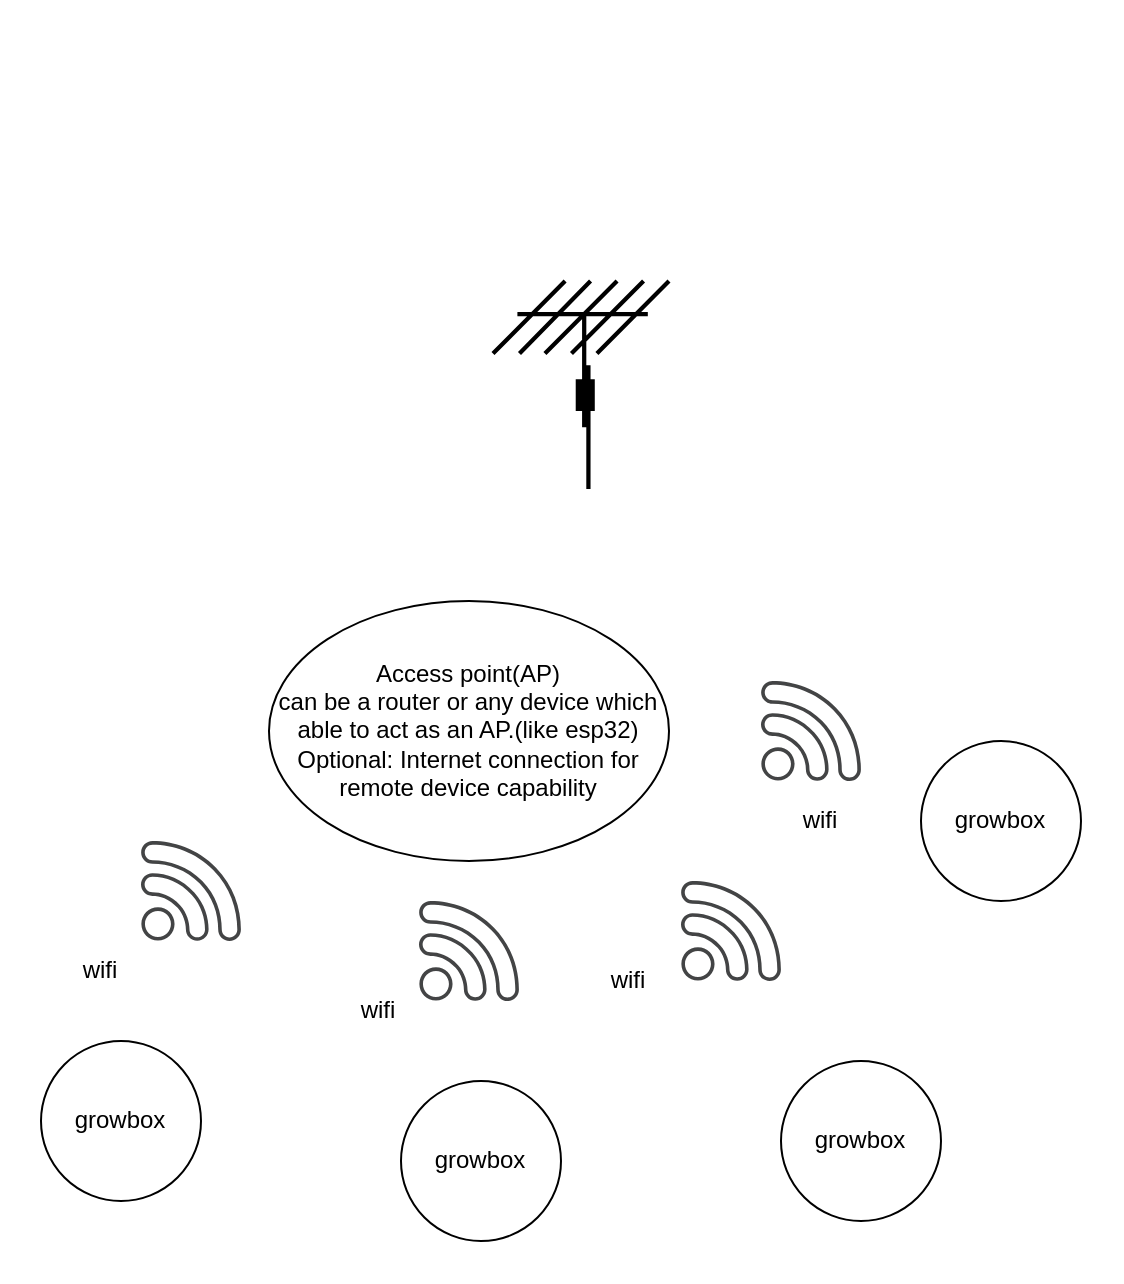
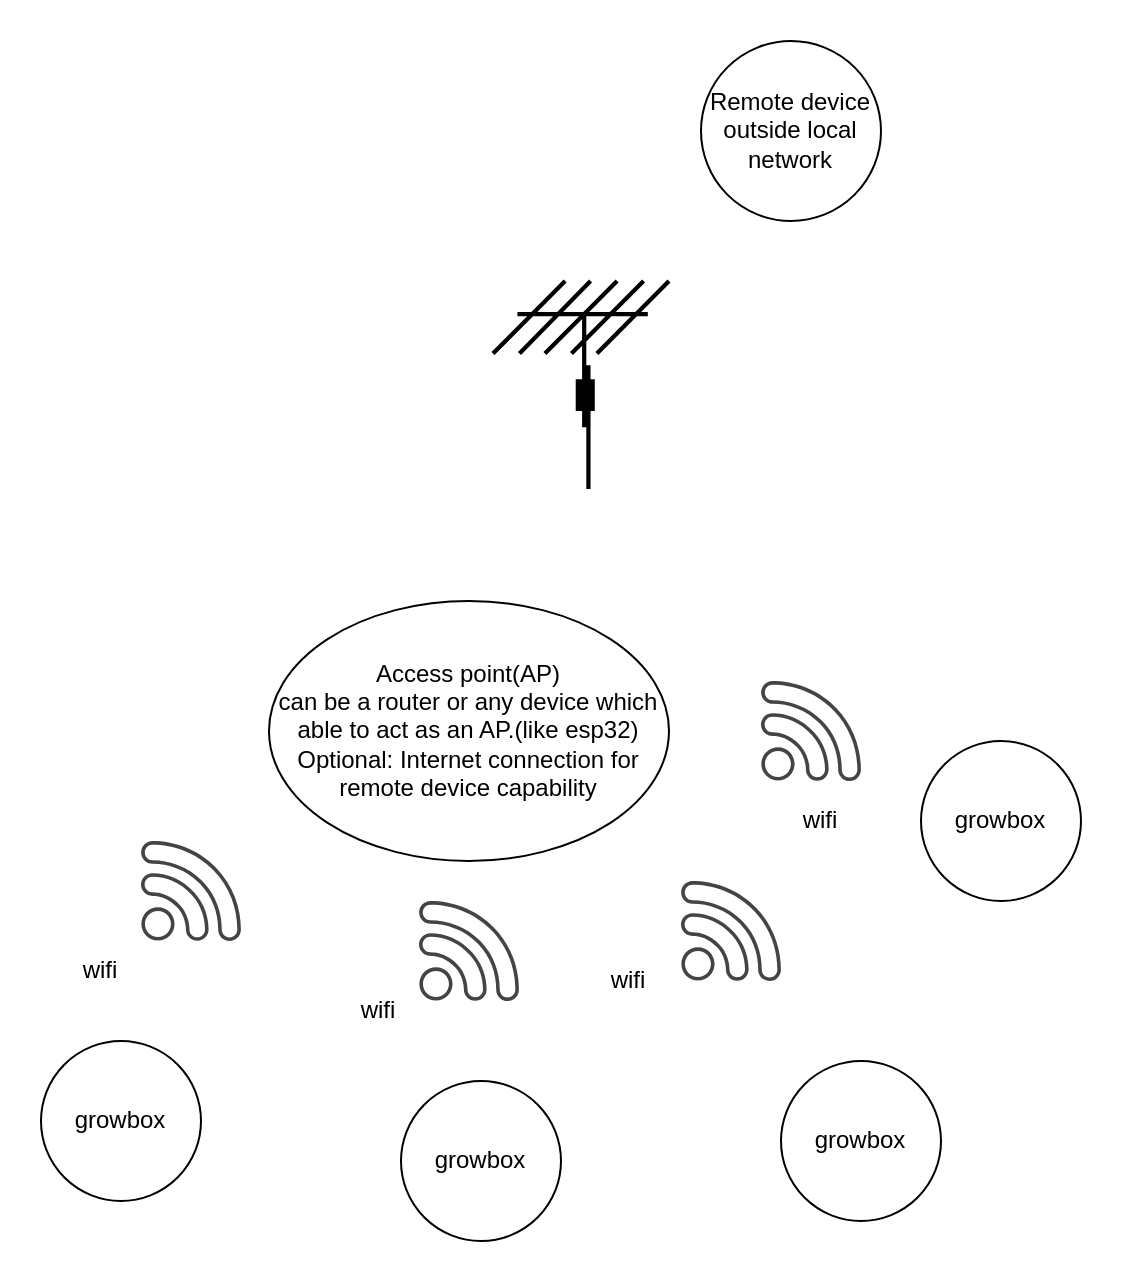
node "Remote device outside local network": added
